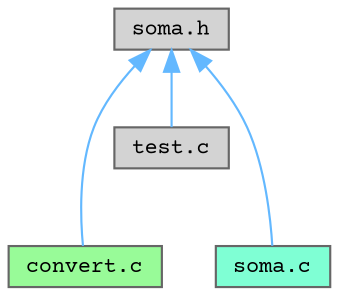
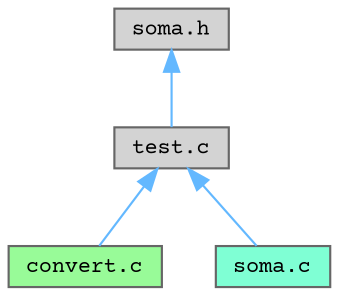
edge "convert.c" -> "soma.h": now "convert.c" -> "test.c"
edge "soma.c" -> "soma.h": now "soma.c" -> "test.c"
